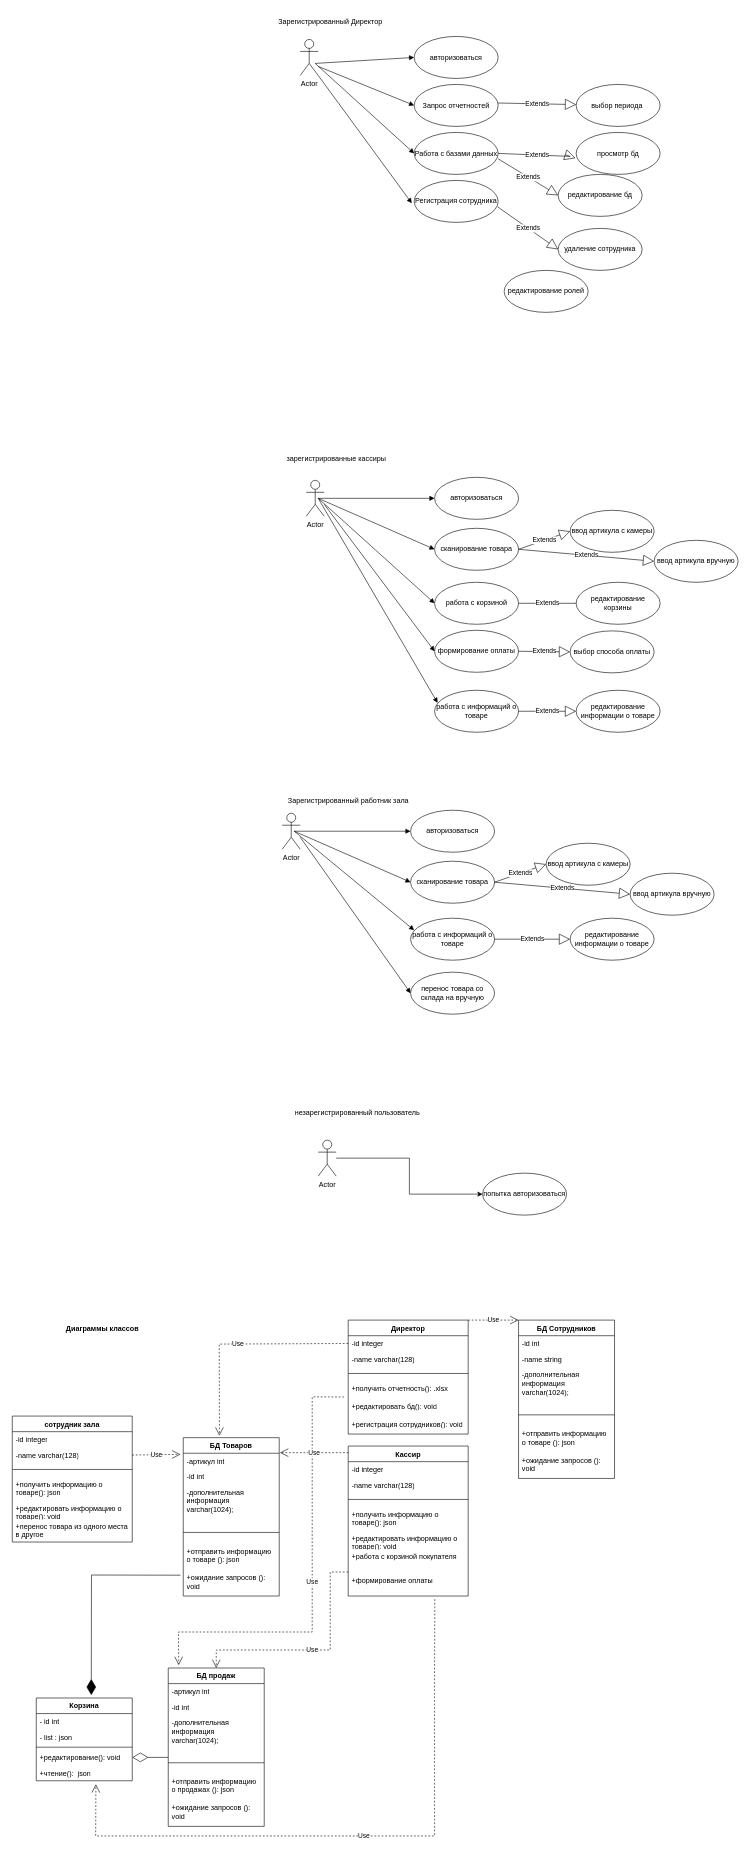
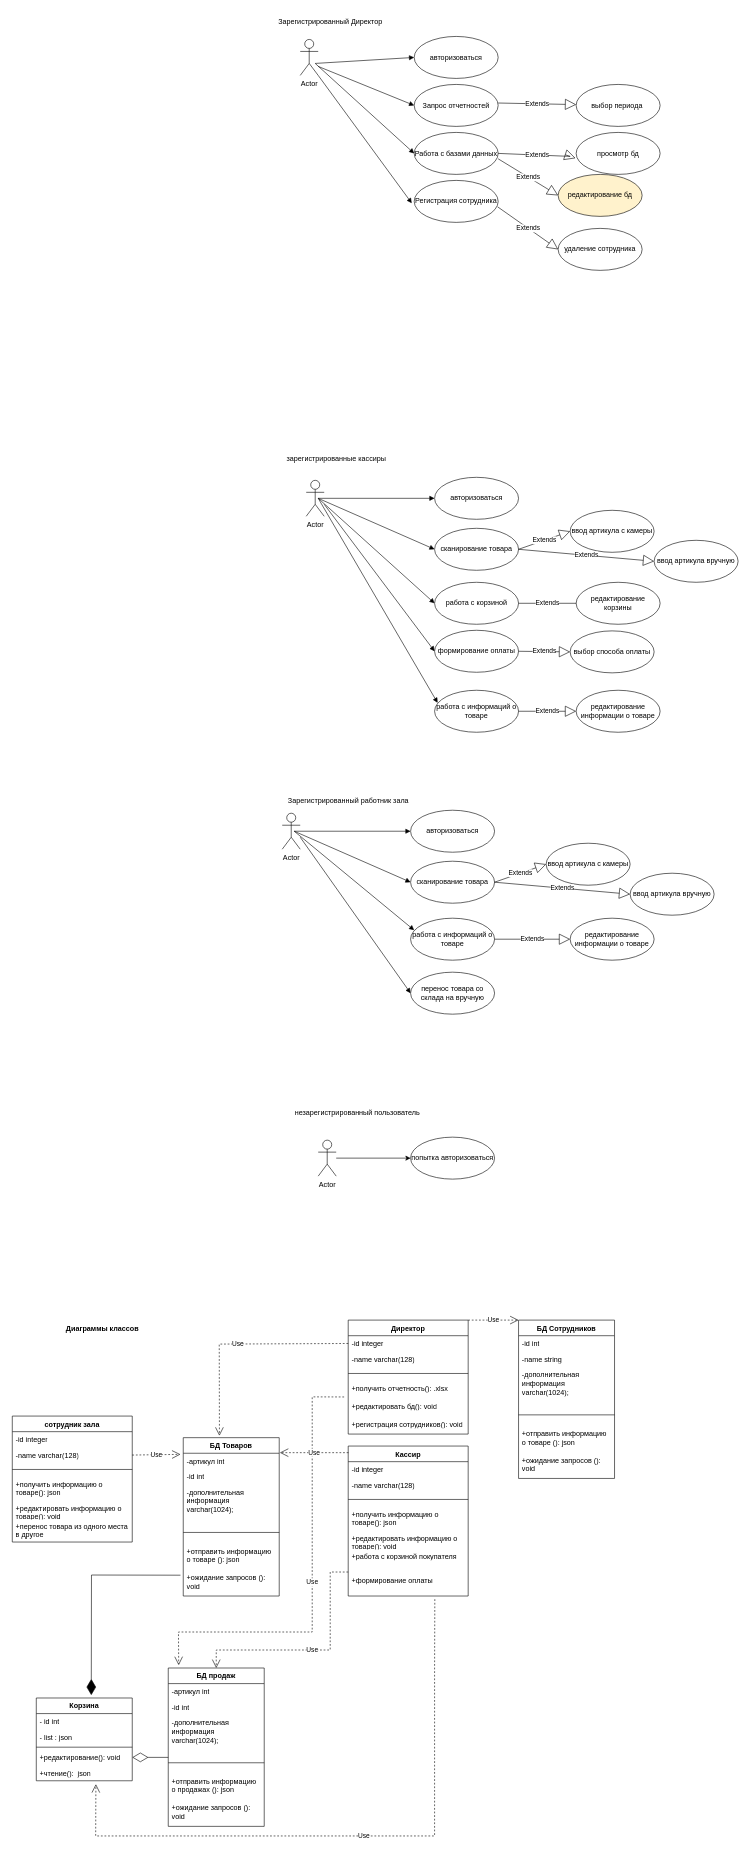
node "редактирование бд": fillcolor #ffffff -> #fff2cc
node "редактирование ролей": removed
node "попытка авторизоваться": moved (525, 1194) -> (453, 1158)
